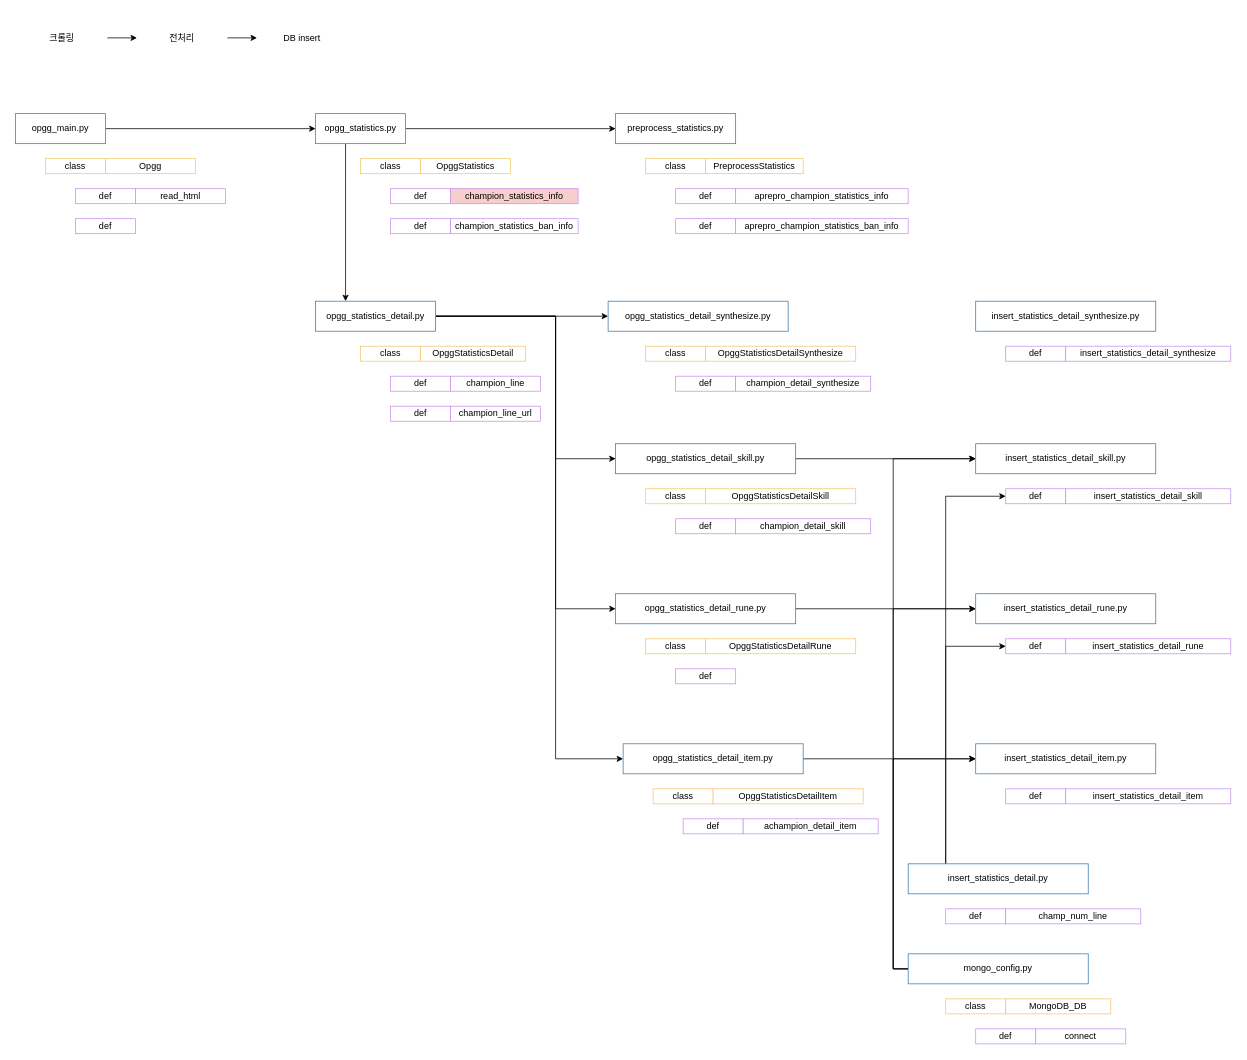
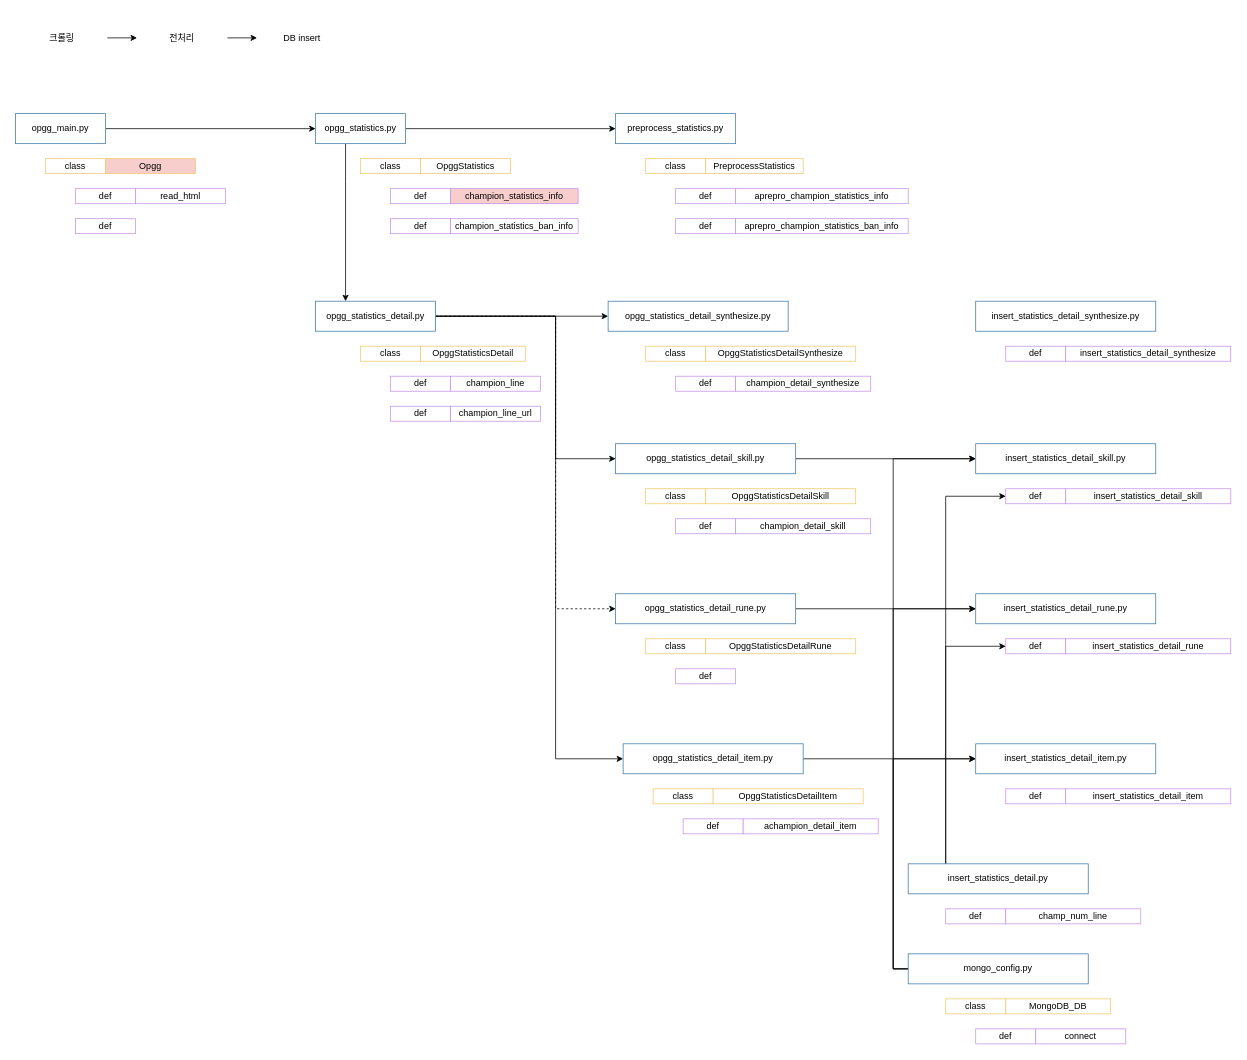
node "Opgg": fillcolor #ffffff -> #f8cecc
edge "opgg_statistics_detail.py" -> "opgg_statistics_detail_rune.py": style solid -> dashed
